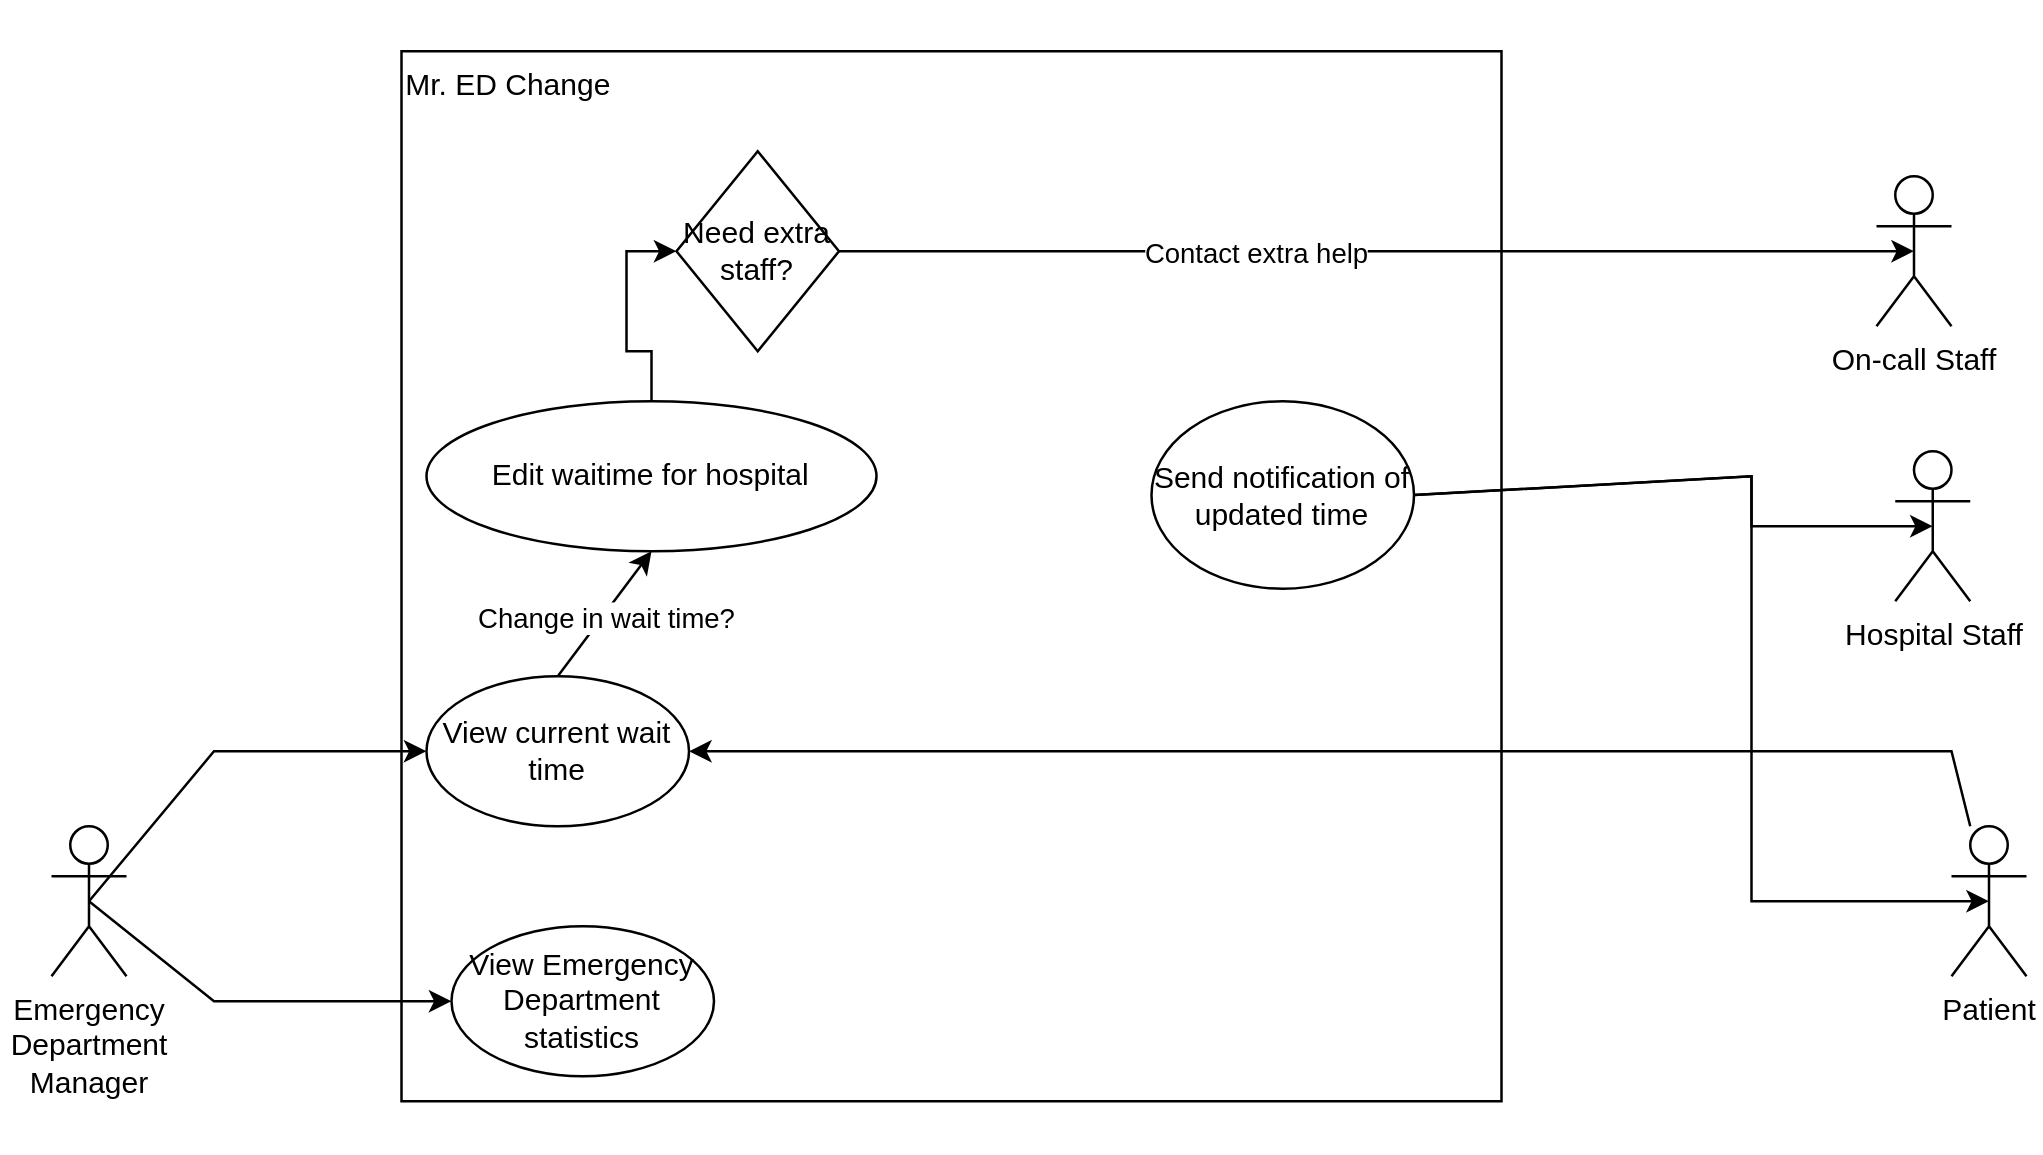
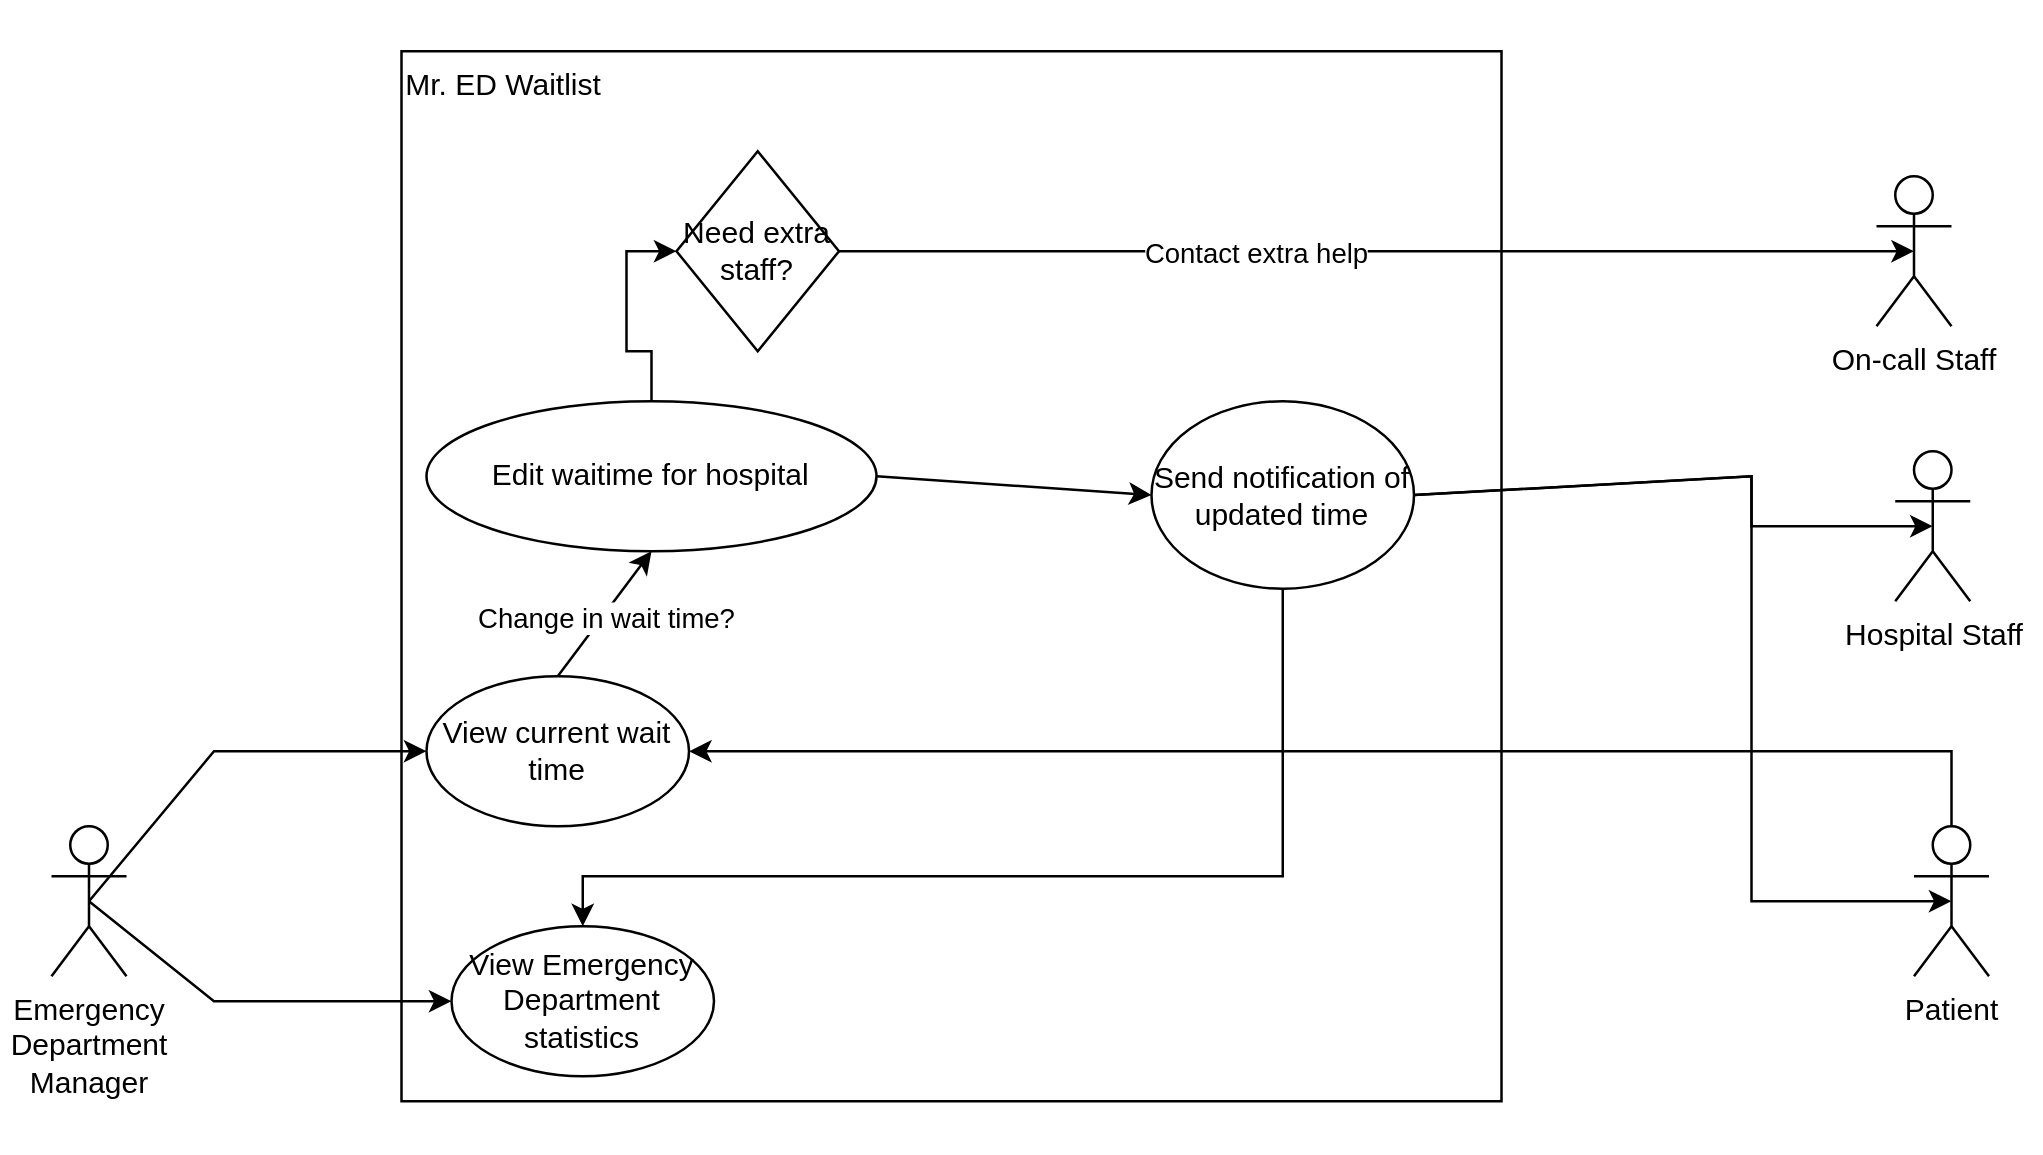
node "Mr. ED Change": label "Mr. ED Change" -> "Mr. ED Waitlist"
edge "Edit waitime for hospital" -> "Send notification of updated time": added
edge "Send notification of updated time" -> "View Emergency Department statistics": added
node "Patient": moved (1989, 901) -> (1951, 901)
